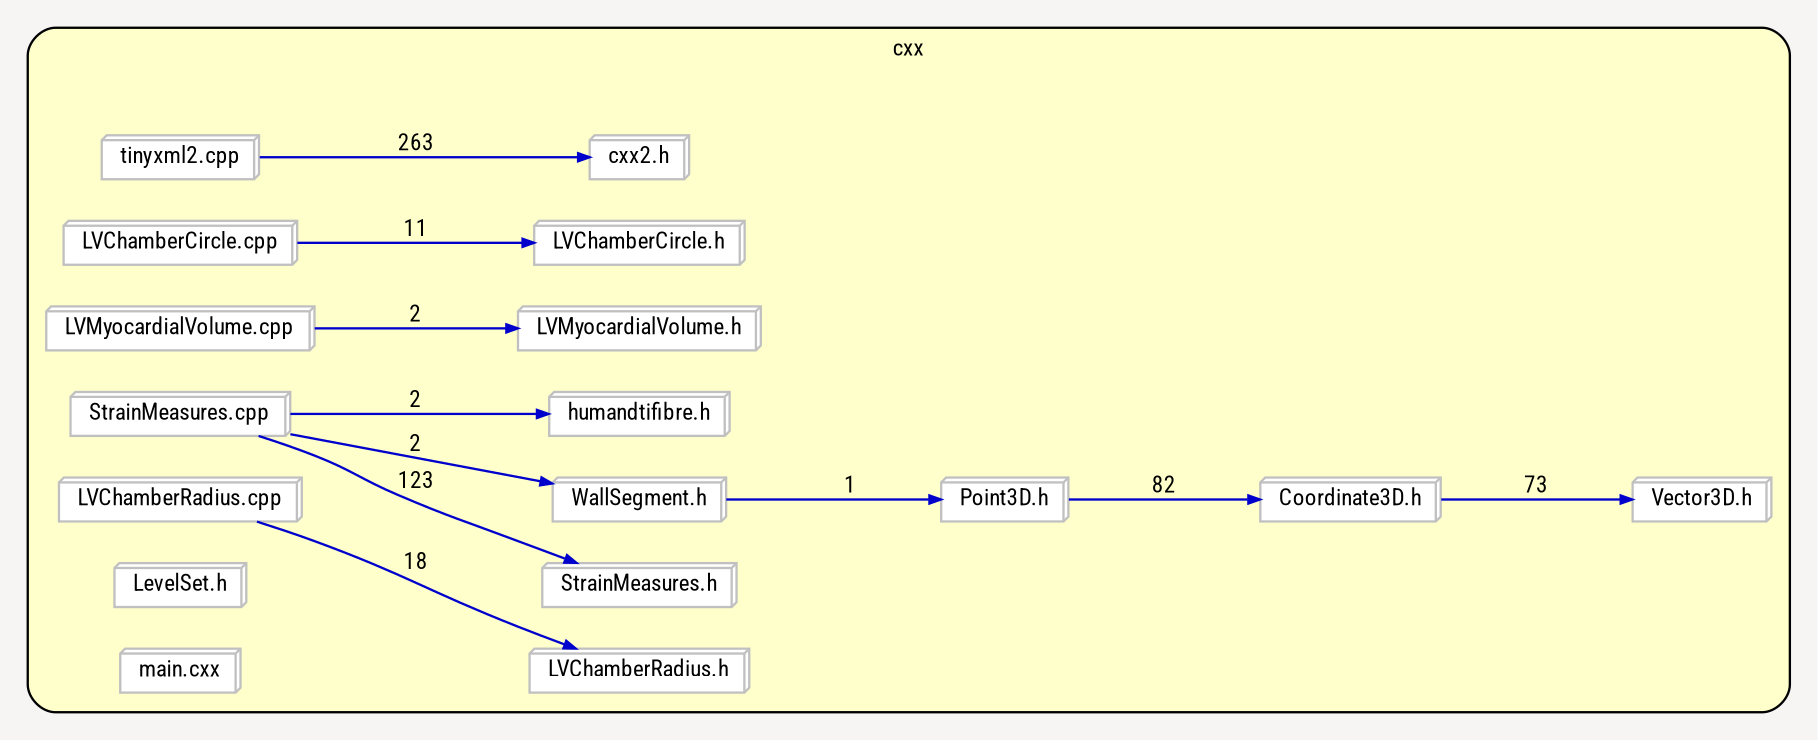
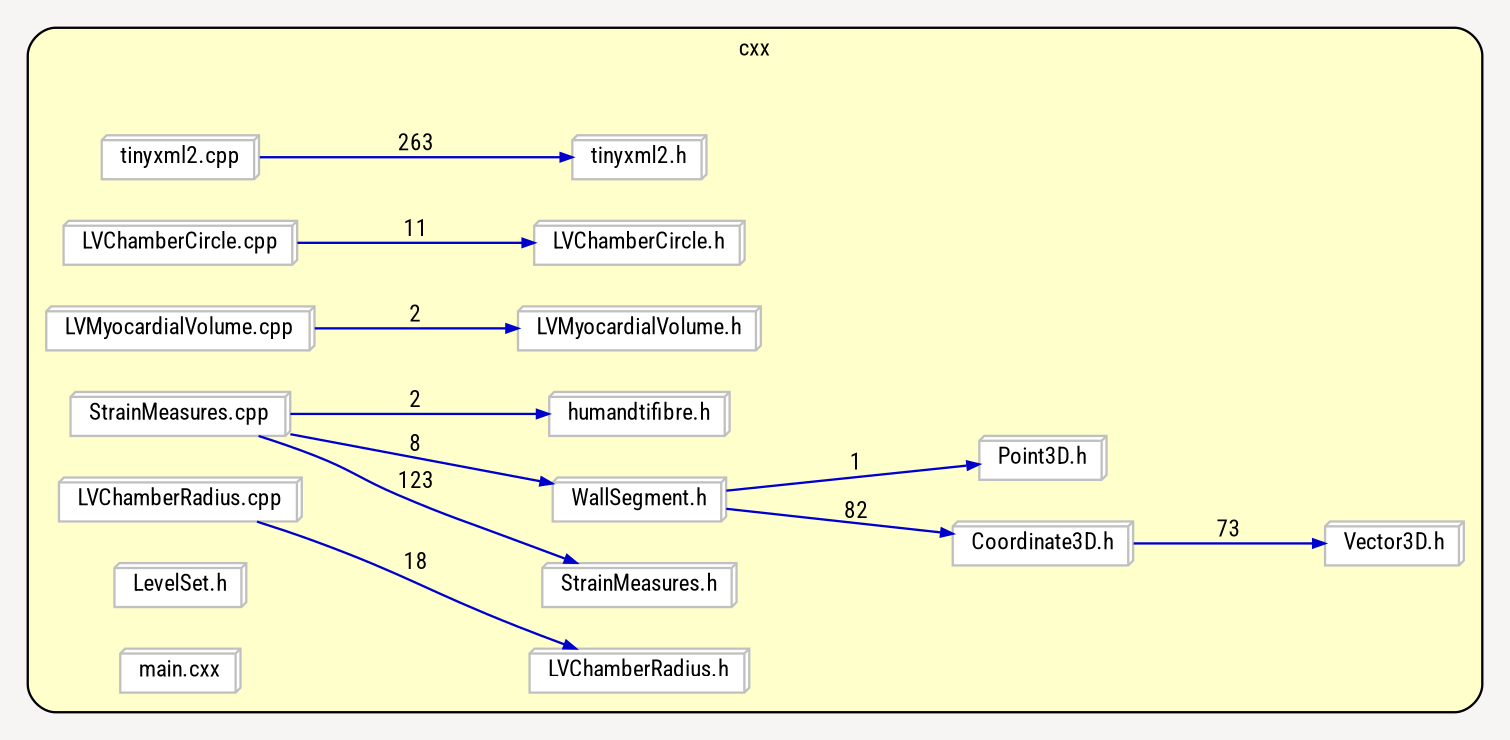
node "cxx2.h": label "cxx2.h" -> "tinyxml2.h"
edge "StrainMeasures.cpp" -> "WallSegment.h": label "2" -> "8"
edge "Point3D.h" -> "Coordinate3D.h": now "WallSegment.h" -> "Coordinate3D.h"
